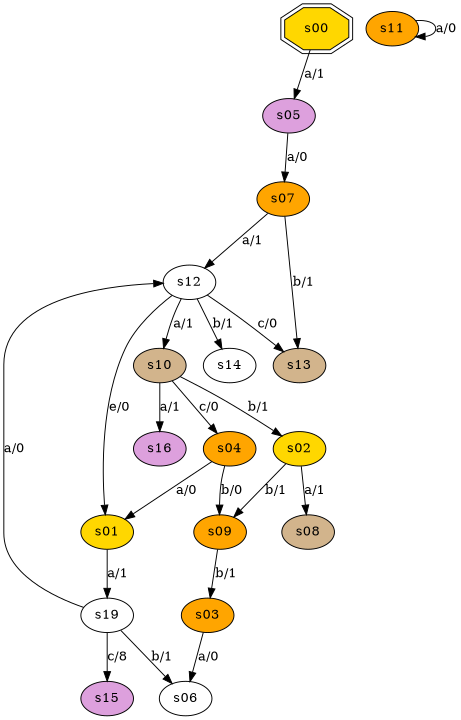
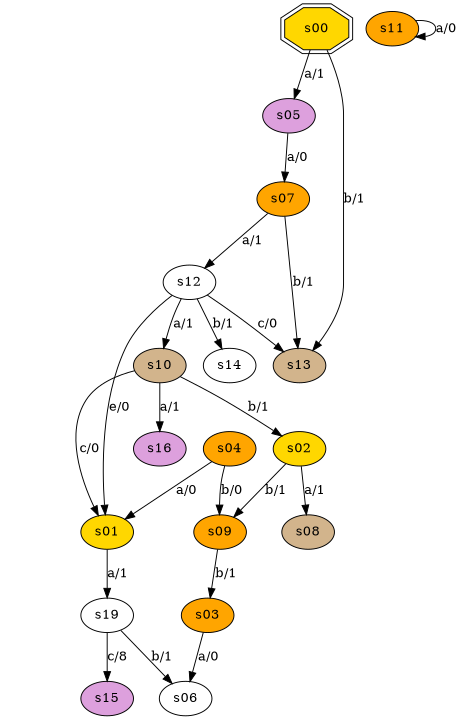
edge "s00" -> "s13": added, label "b/1"
edge "s10" -> "s04": now "s10" -> "s01"
edge "s19" -> "s12": removed, label "a/0"
